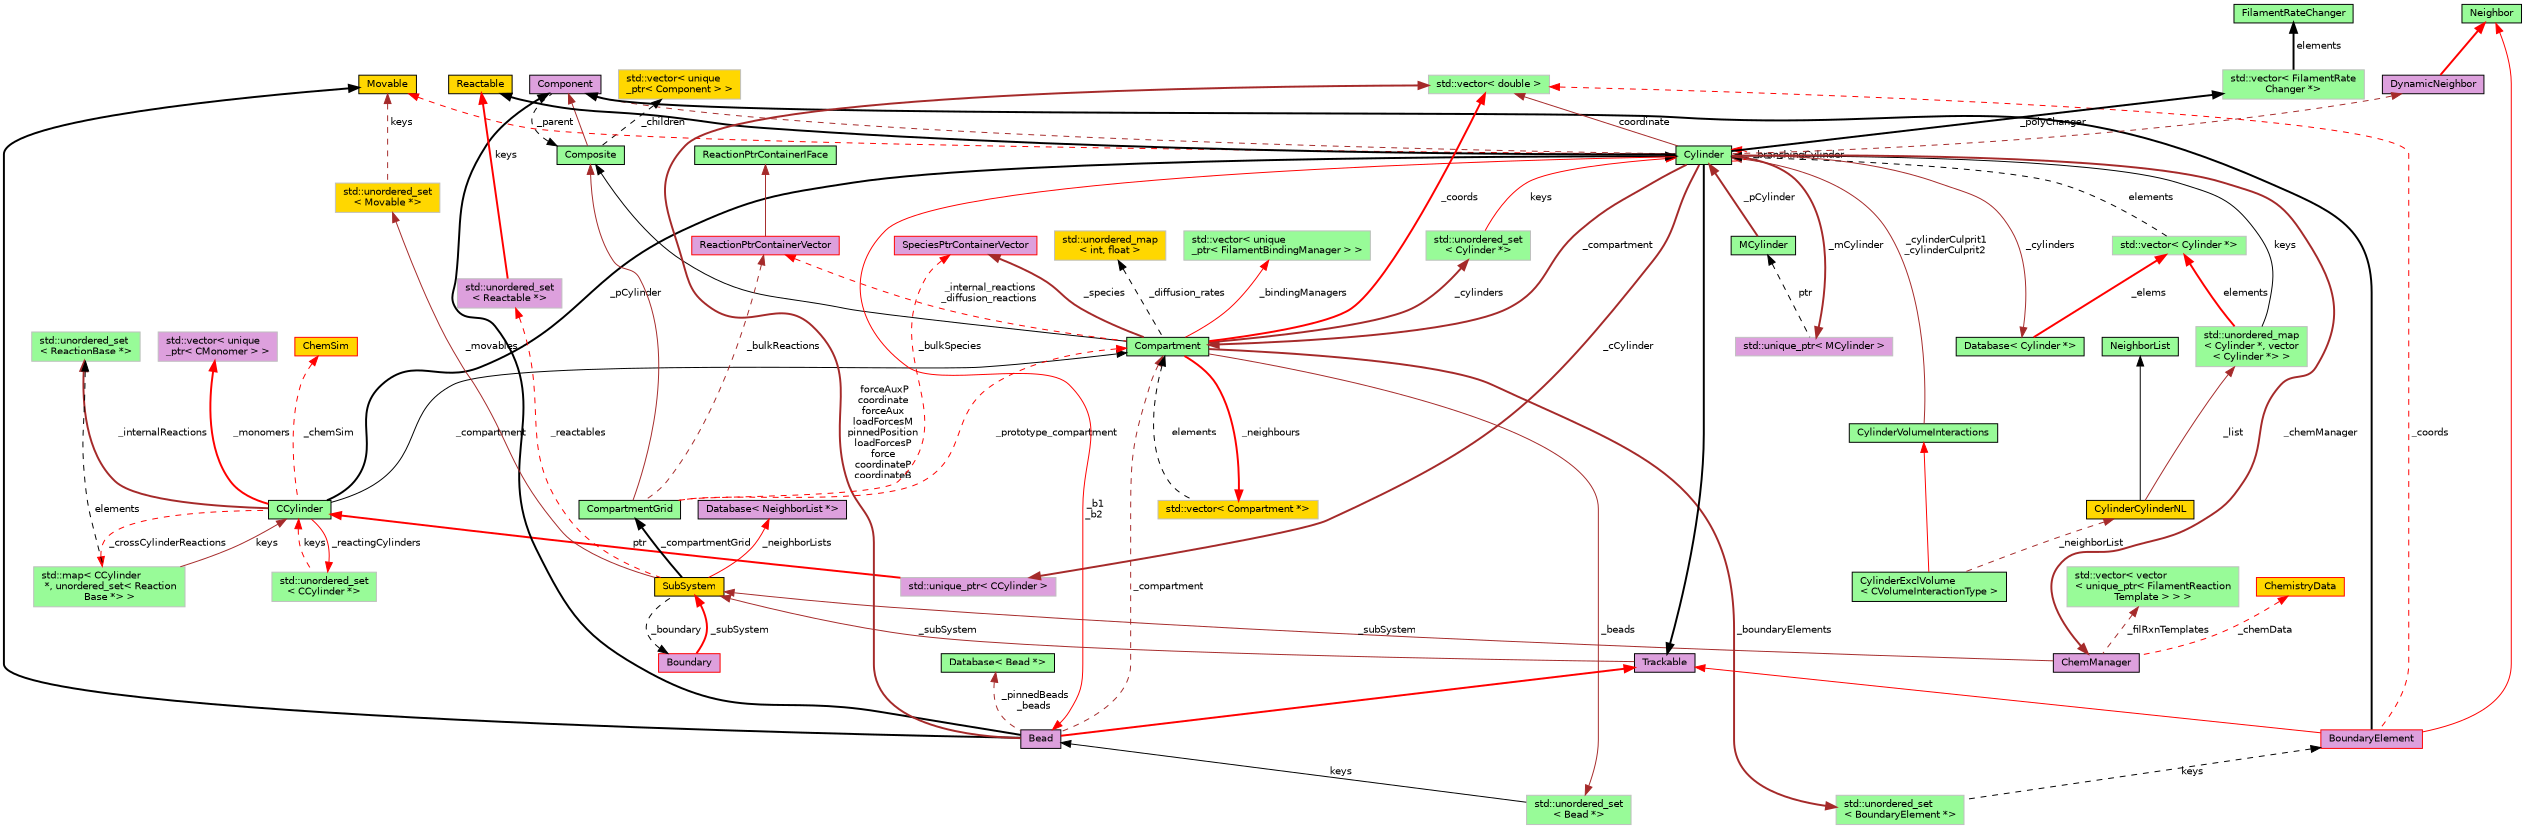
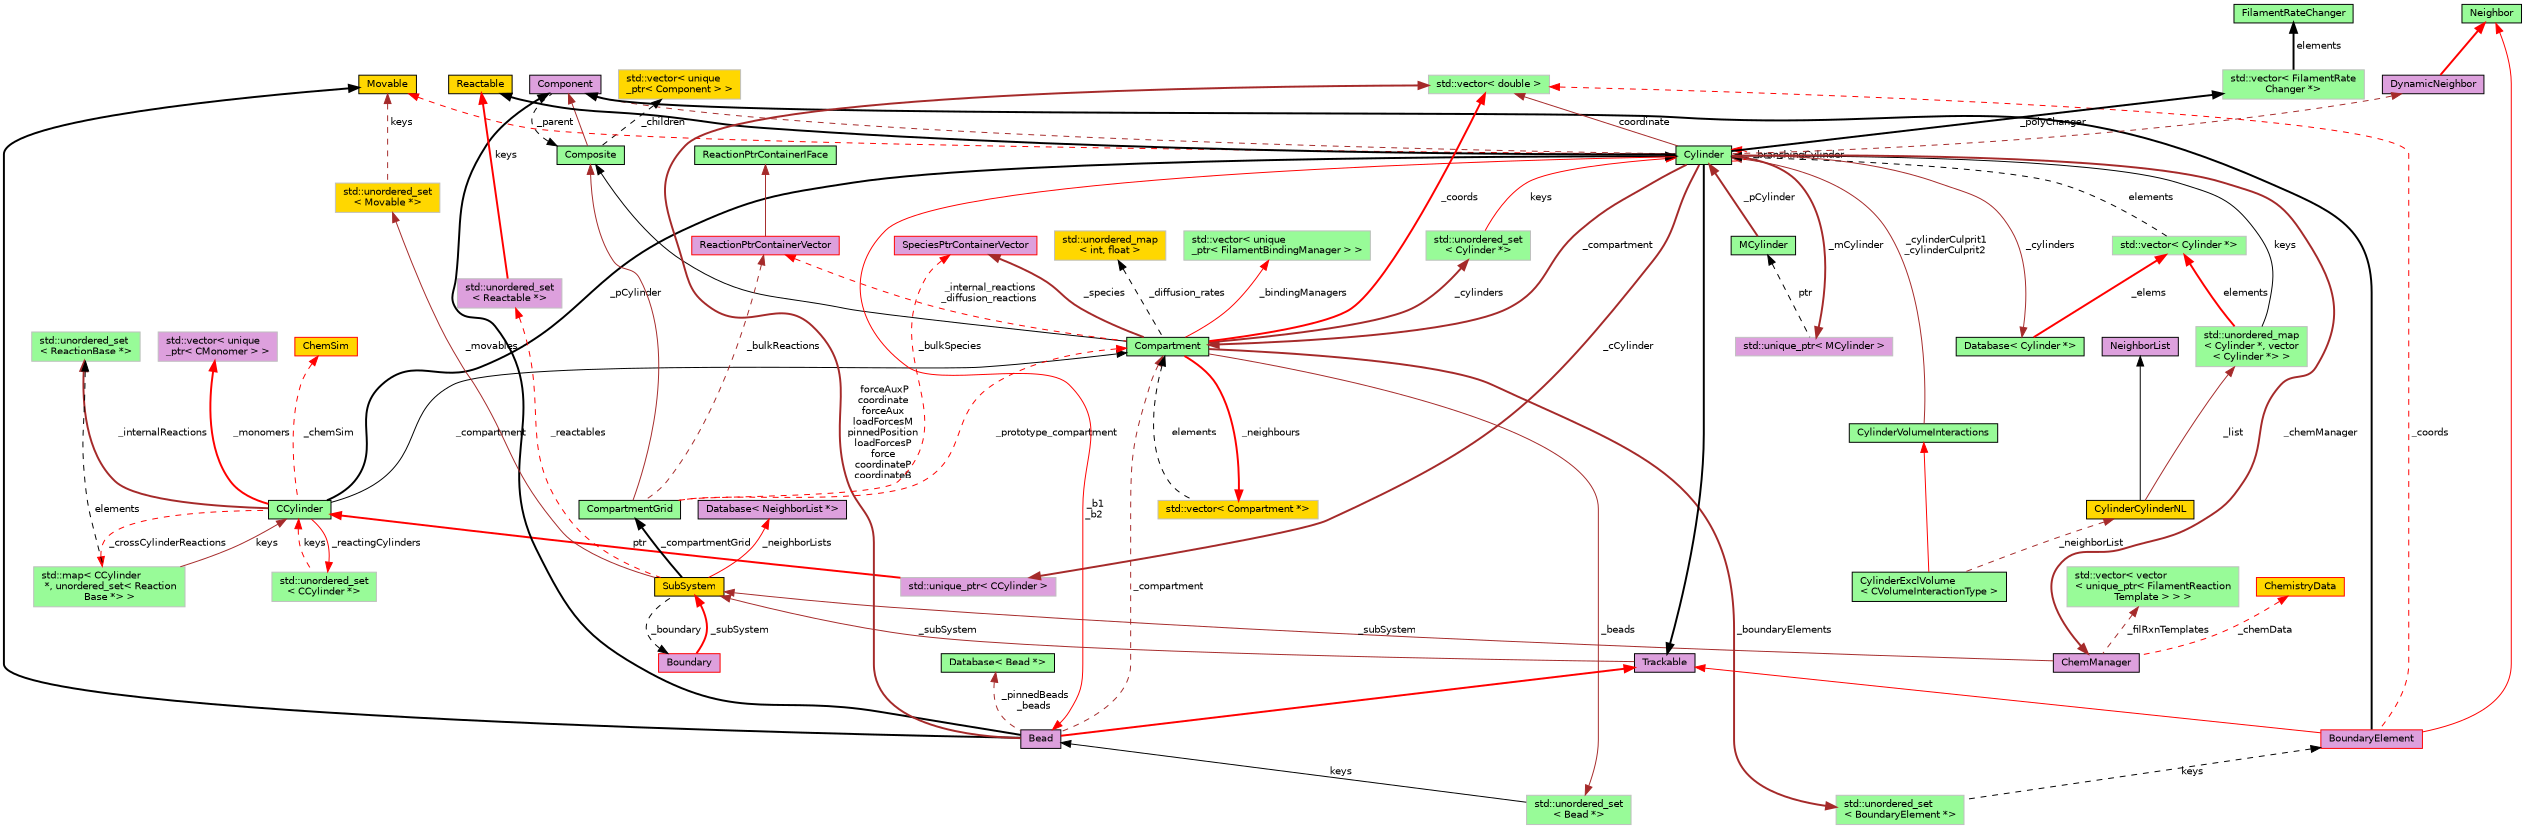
node "NeighborList": fillcolor palegreen -> plum
